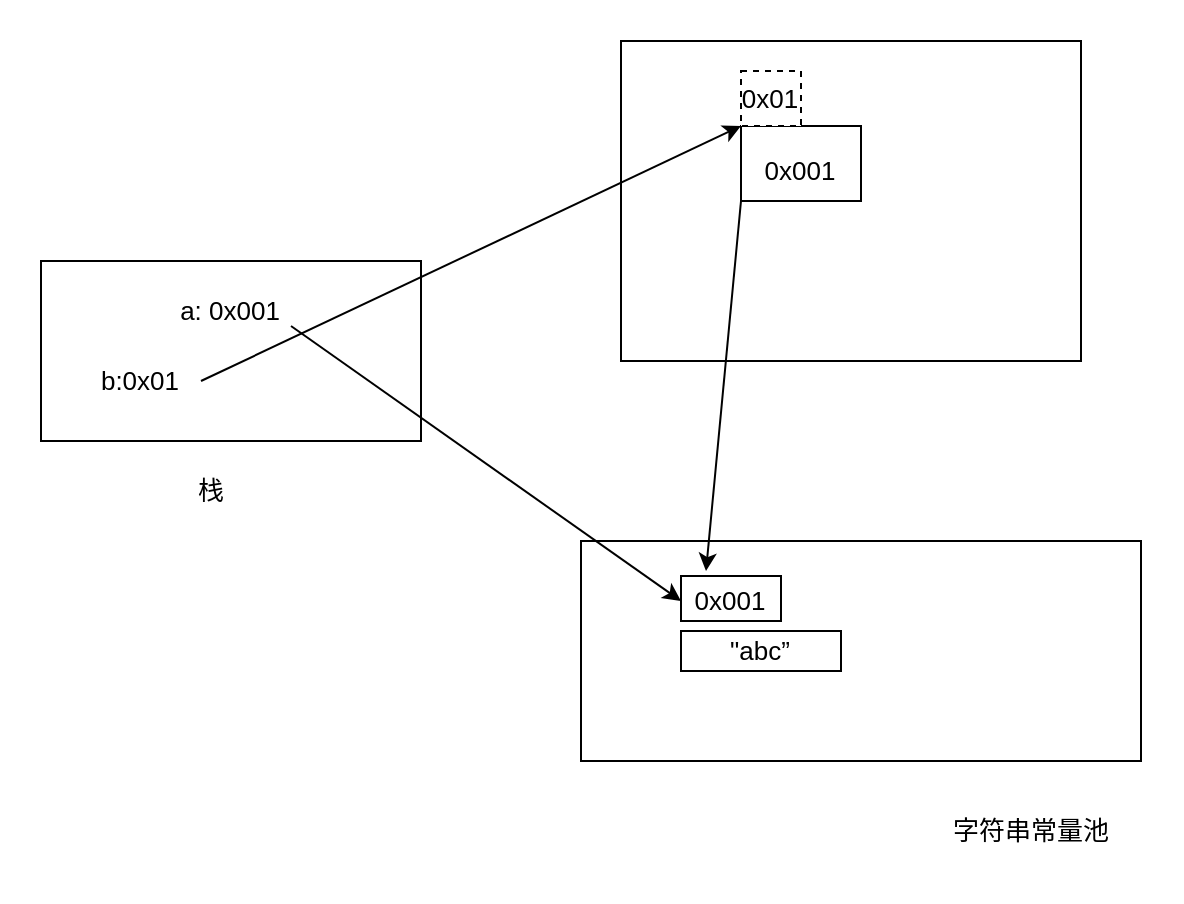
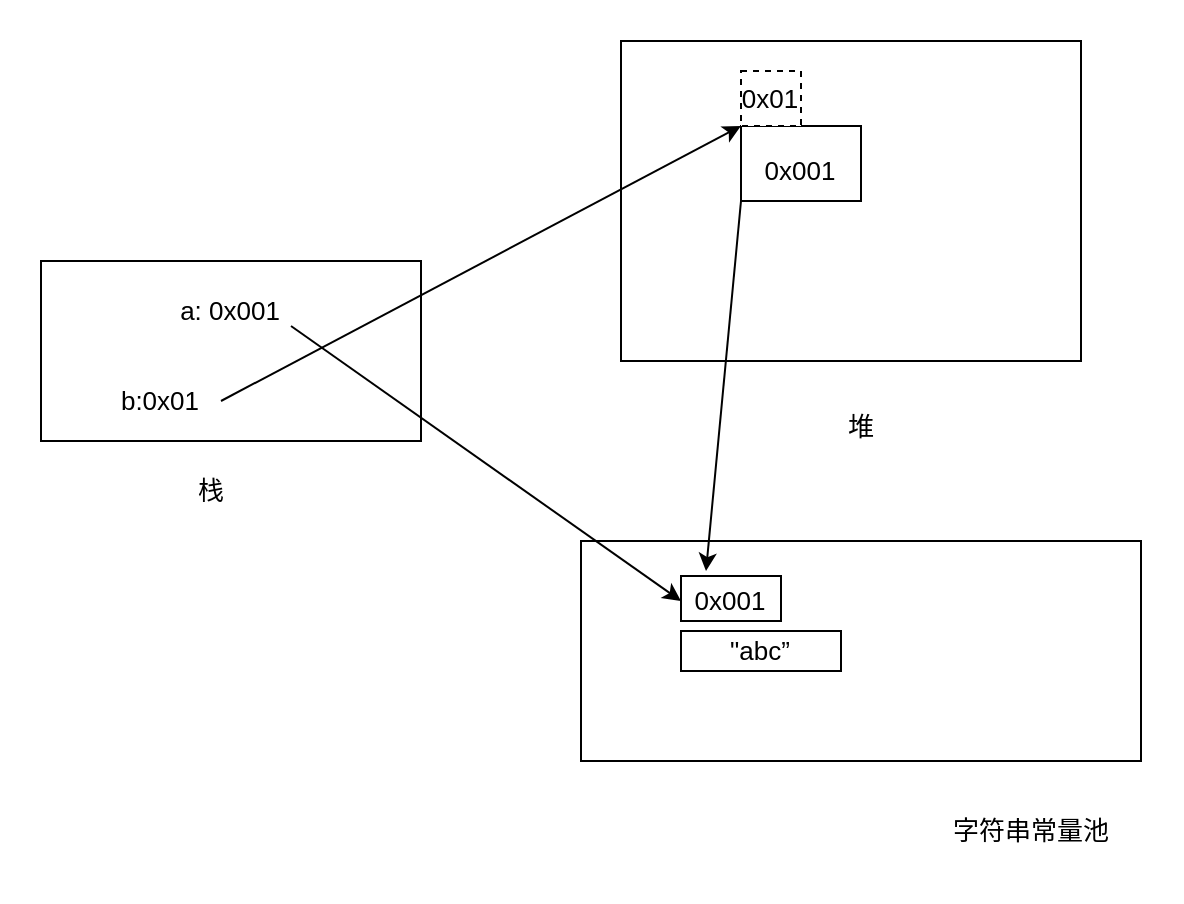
node "b:0x01": moved (141, 381) -> (161, 401)
node "堆": added
